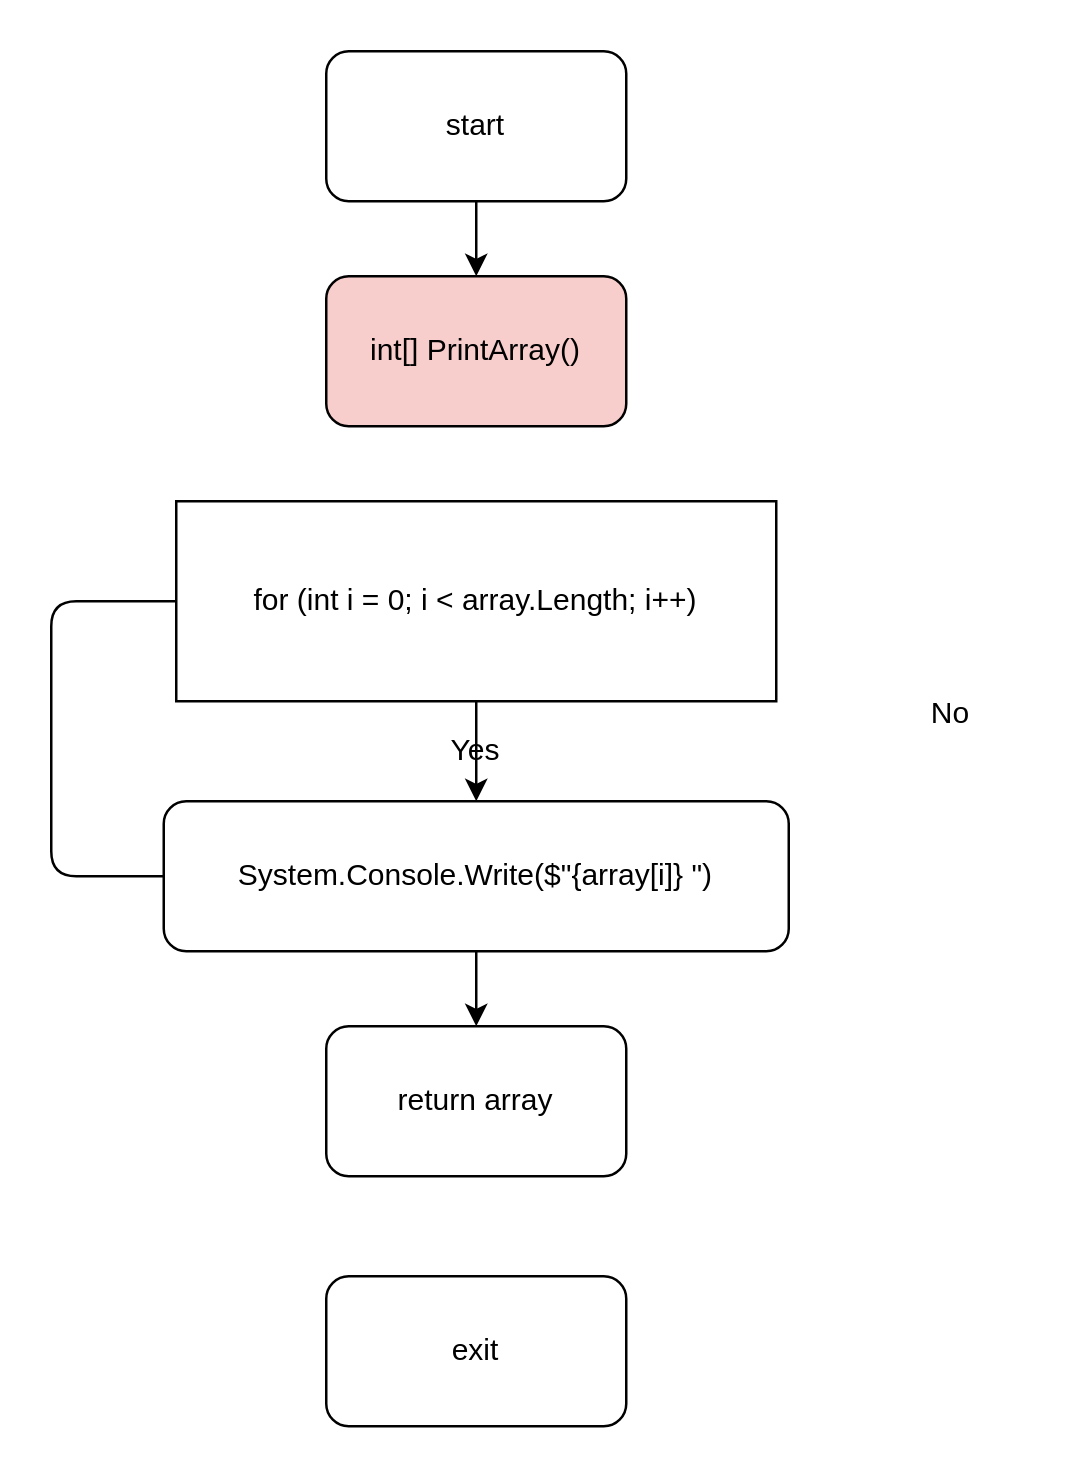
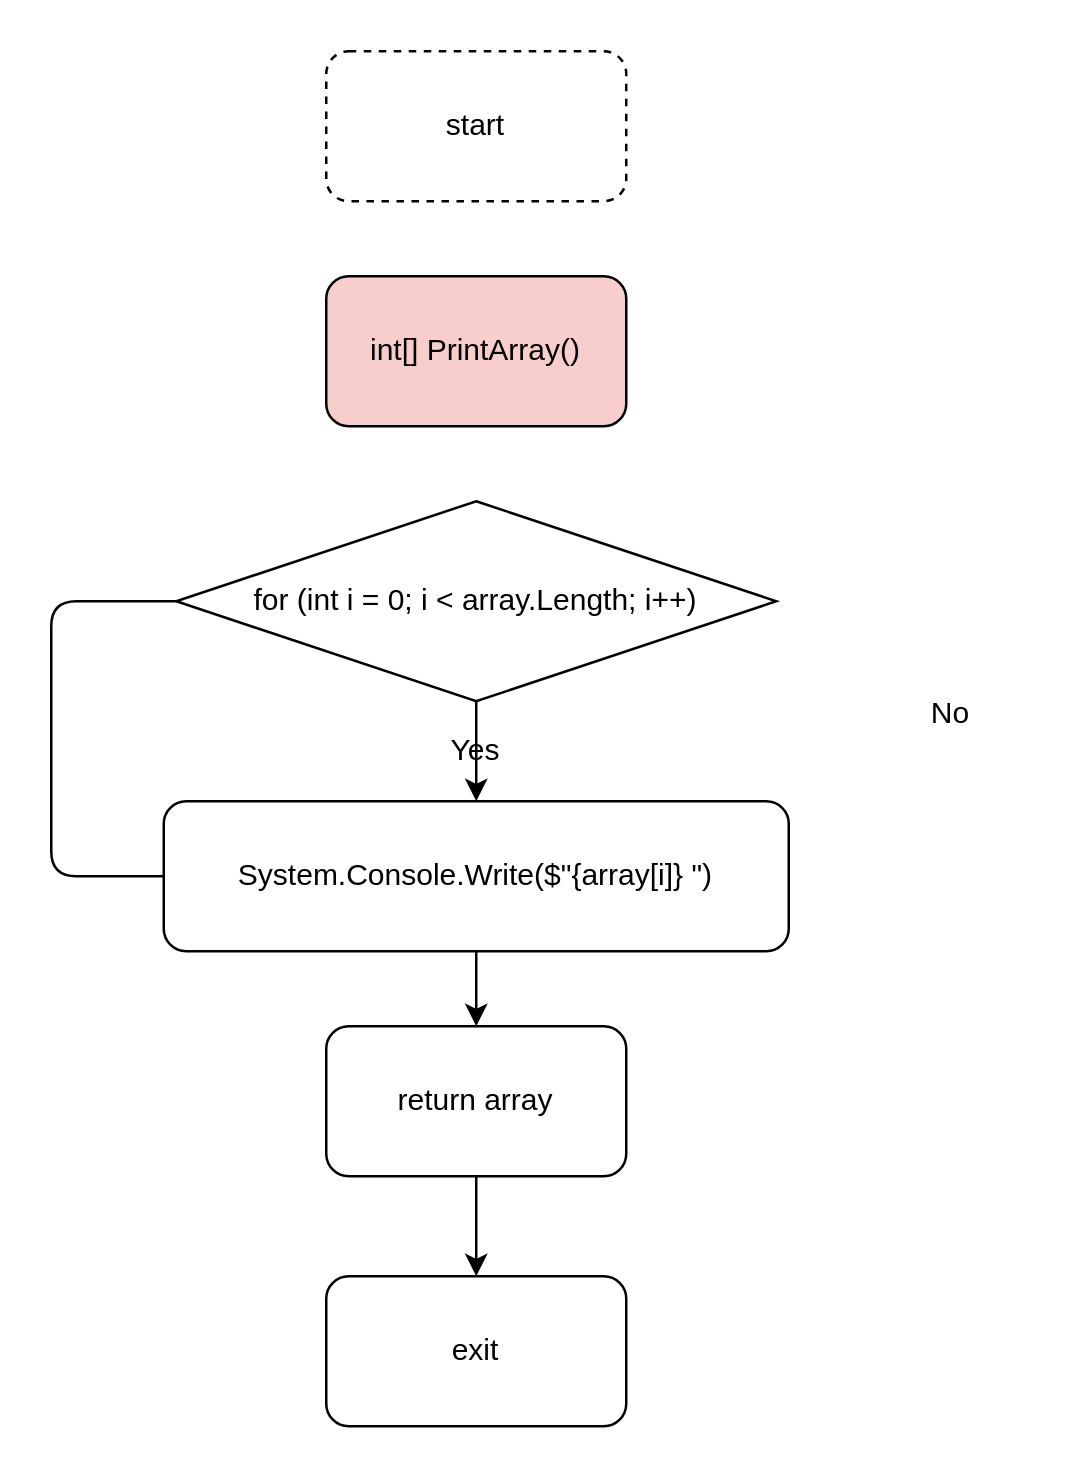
node "start": style solid -> dashed
edge "start" -> "int[] PrintArray()": removed
node "for (int i = 0; i < array.Length; i++)": shape rectangle -> diamond
edge "return array" -> "exit": added
